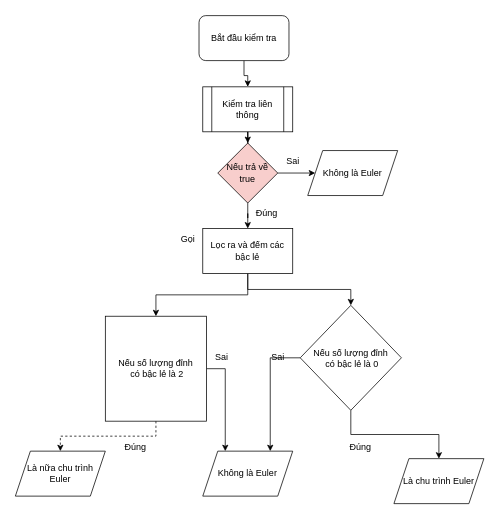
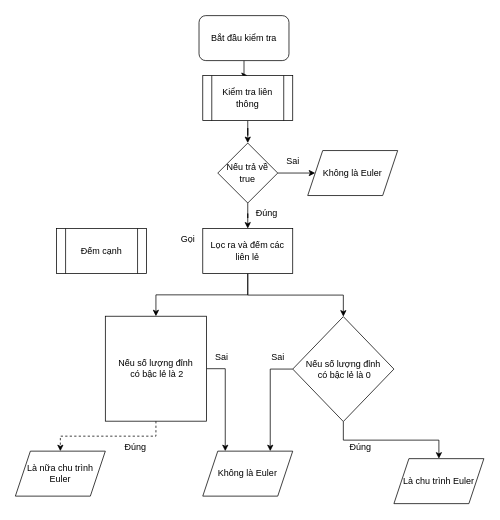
node "Kiểm tra liên thông": moved (248, 109) -> (248, 98)
node "Nếu trả về true": fillcolor #f8cecc -> #ffffff
node "Đếm cạnh": added
node "Lọc ra và đếm các bậc lẻ": label "Lọc ra và đếm các bậc lẻ" -> "Lọc ra và đếm các liên lẻ"
node "Nếu số lượng đỉnh có bậc lẻ là 0": moved (351, 358) -> (344, 369)
